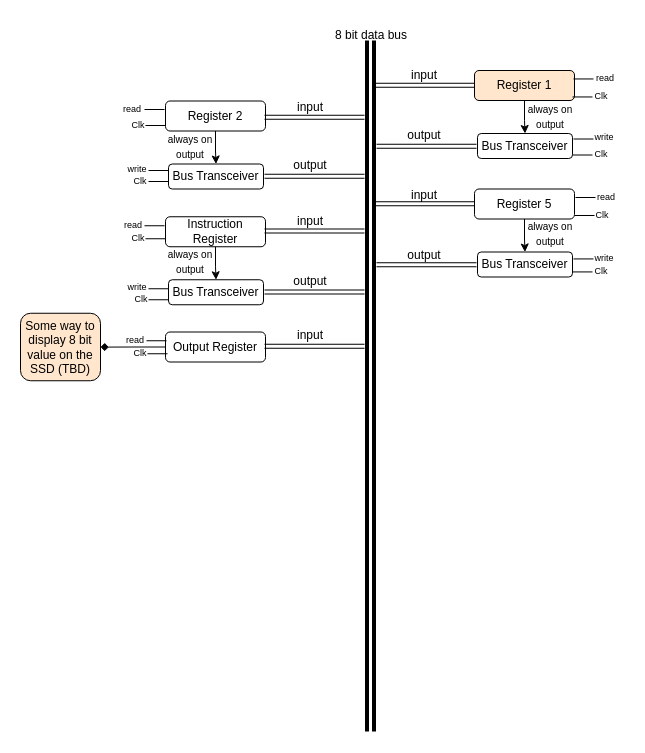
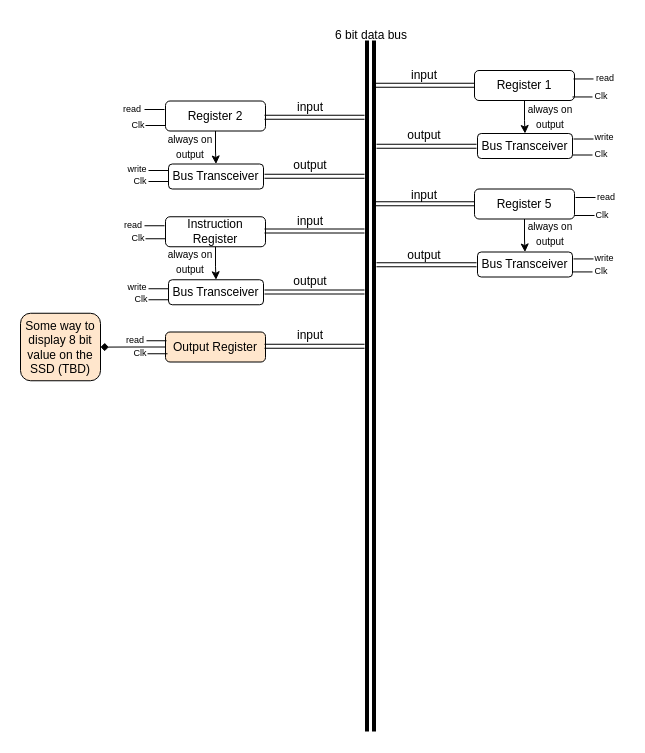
node "8 bit data bus": label "8 bit data bus" -> "6 bit data bus"
node "Register 1": fillcolor #ffe6cc -> #ffffff
node "Output Register": fillcolor #ffffff -> #ffe6cc
